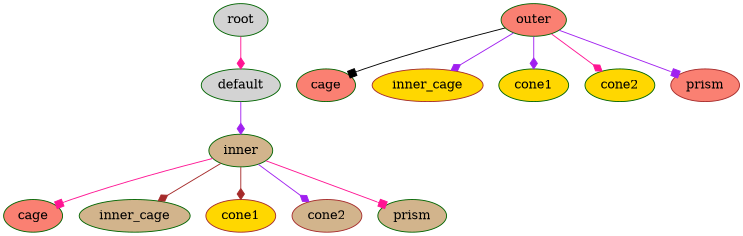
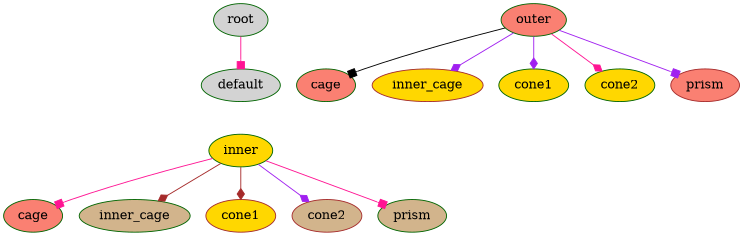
edge "root" -> "default": arrowhead diamond -> box
edge "default" -> "inner": removed
node "inner": fillcolor tan -> gold
